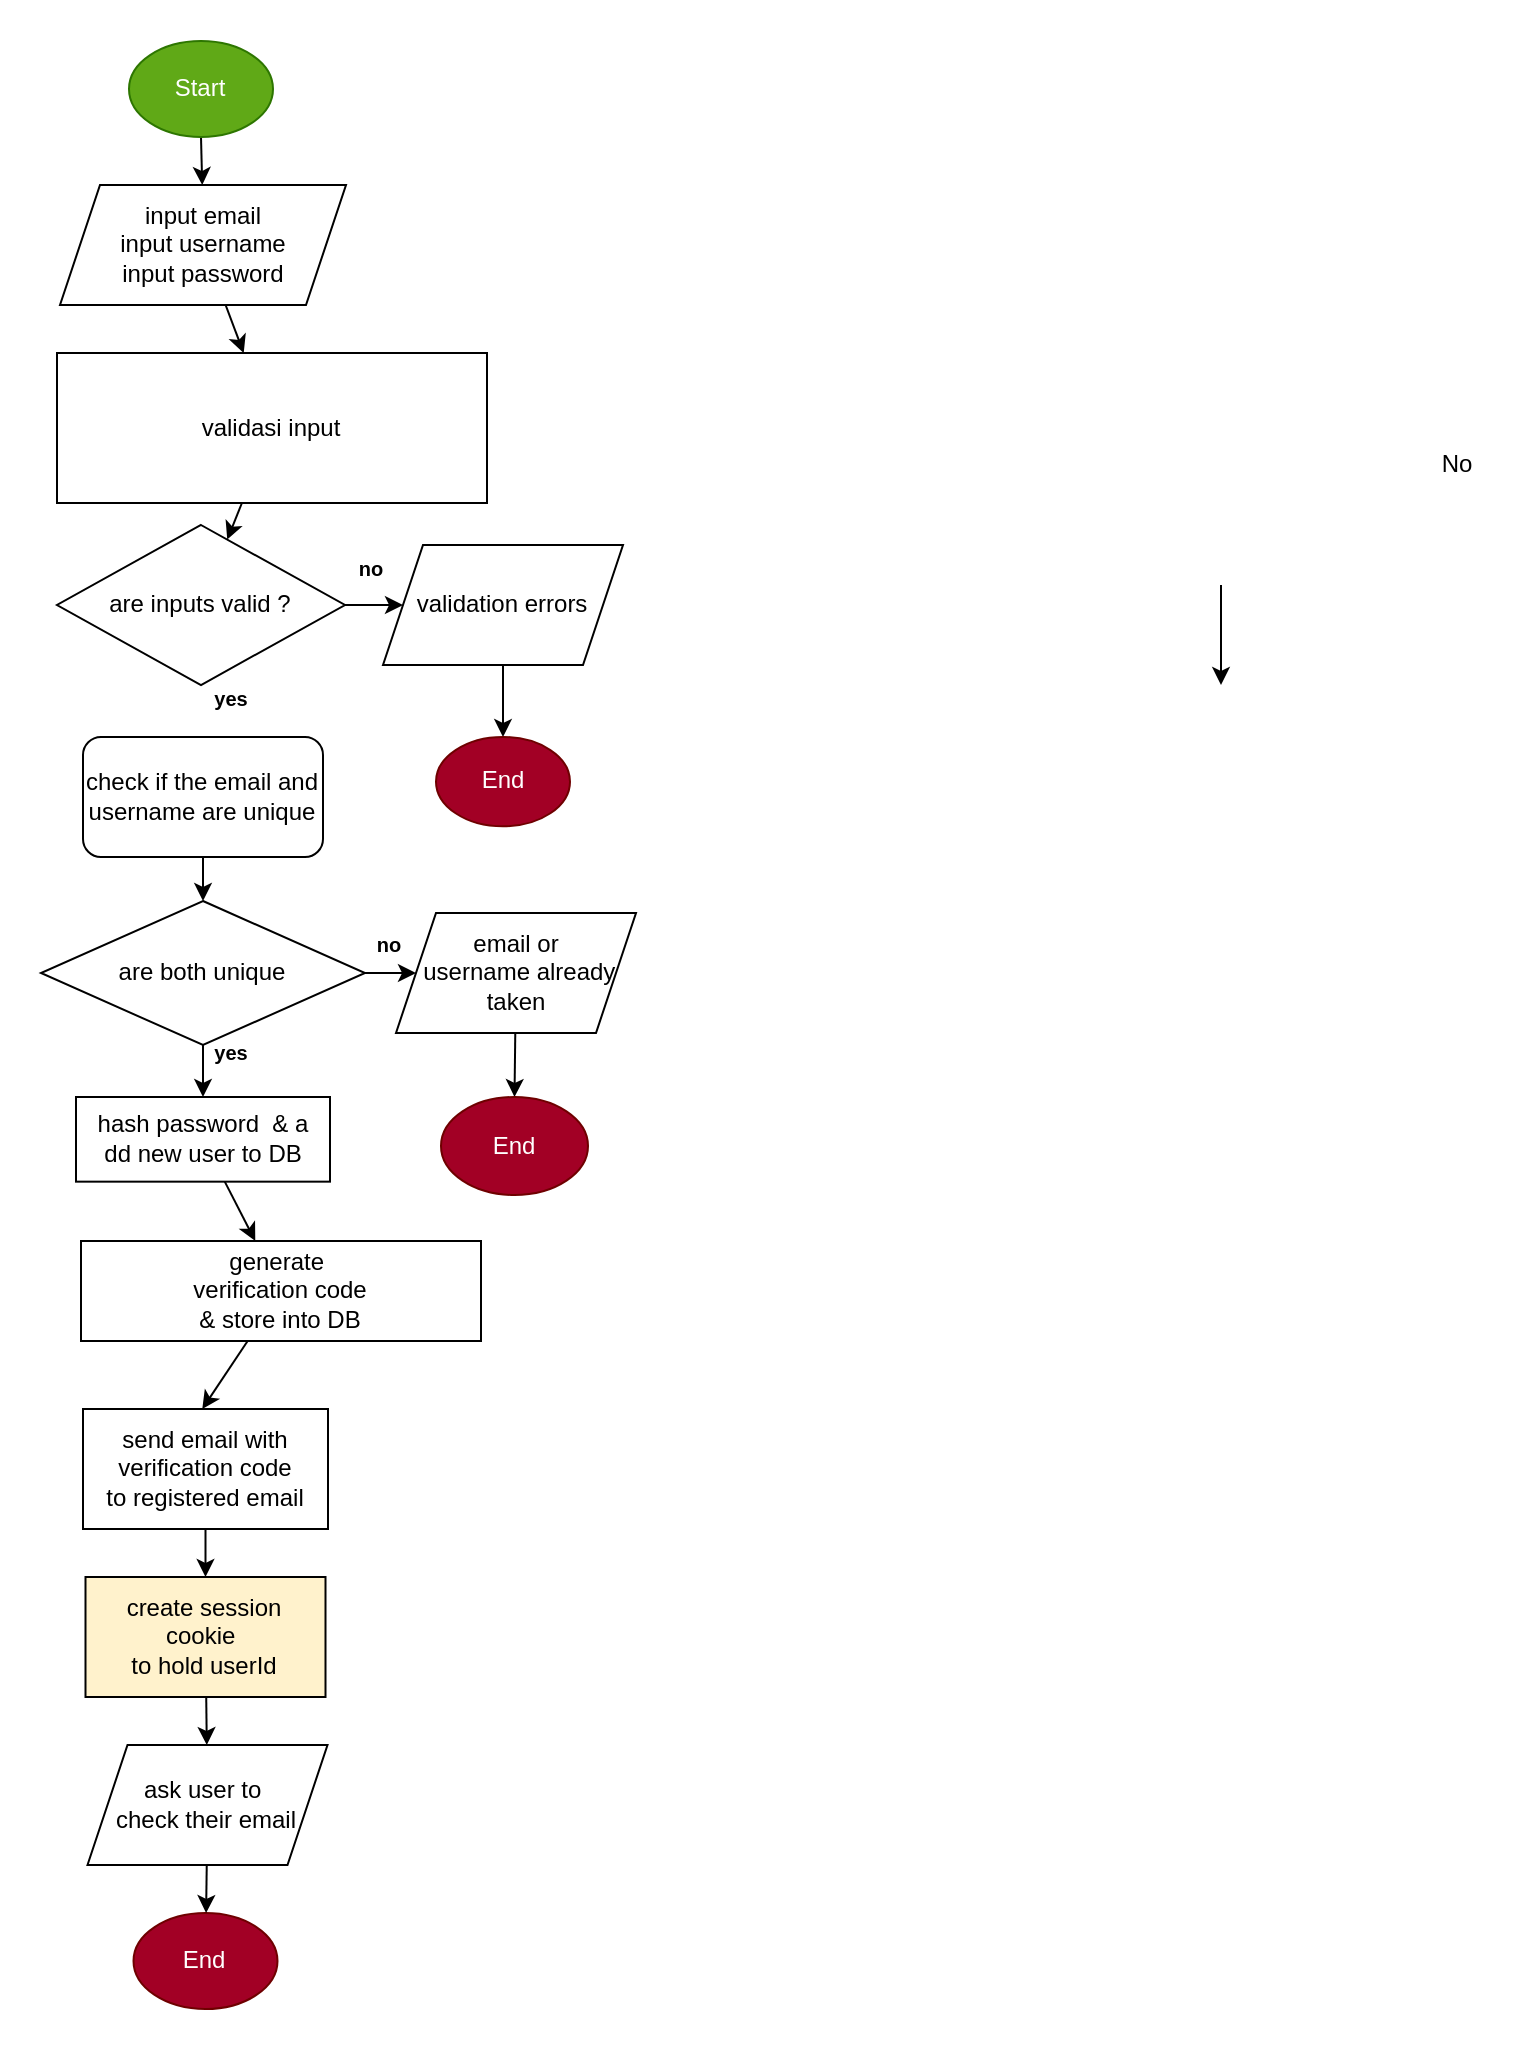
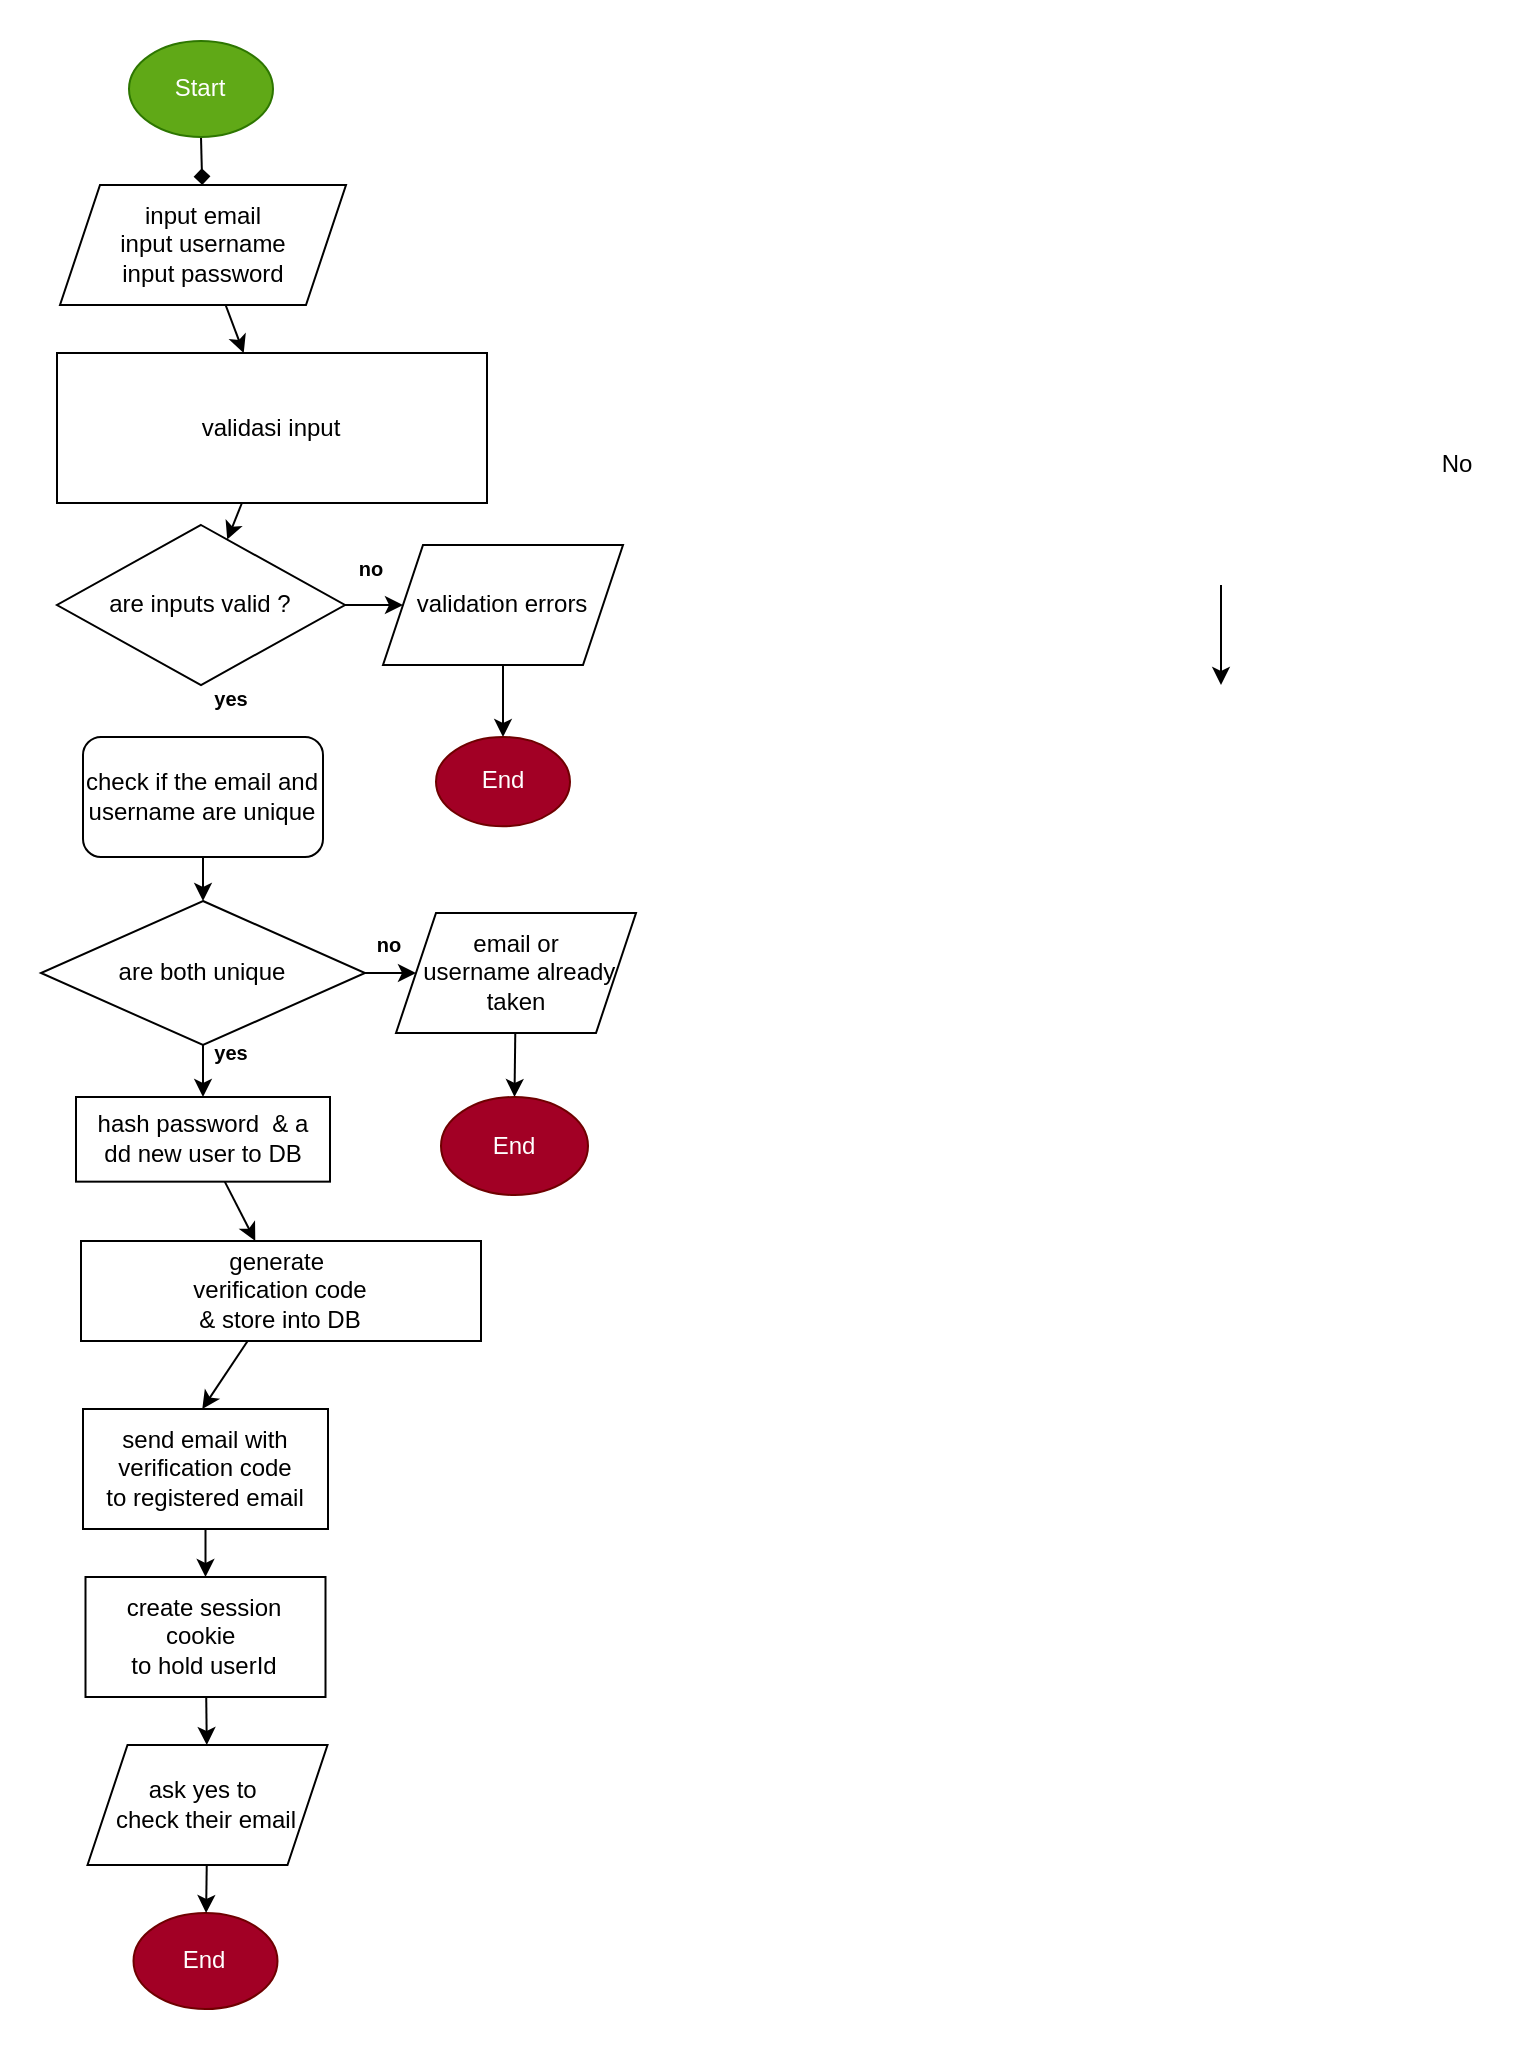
edge "Start" -> "input email input username input password": arrowhead classic -> diamond
node "create session cookie to hold userId": fillcolor #fff2cc -> #ffffff
node "ask user to check their email": label "ask user to check their email" -> "ask yes to check their email"
